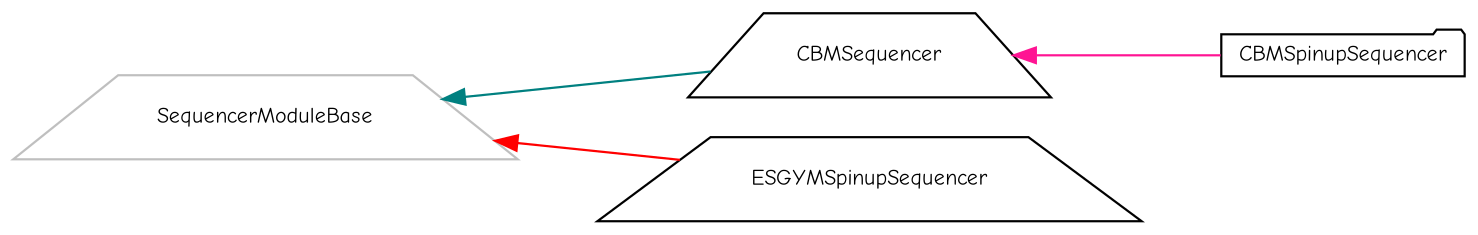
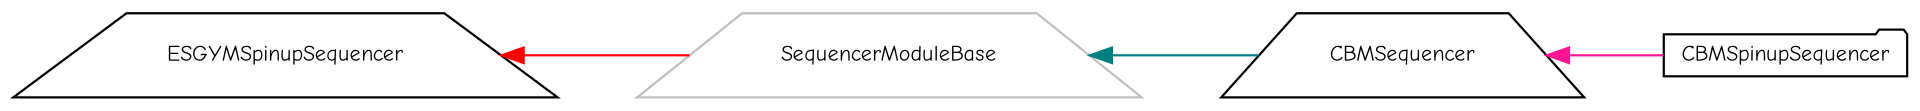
edge "ESGYMSpinupSequencer" -> "SequencerModuleBase": reversed
